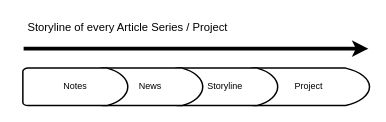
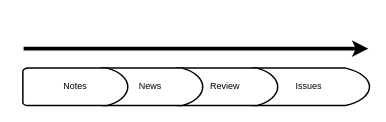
node "Storyline of every Article Series / Project": removed
node "Storyline": label "Storyline" -> "Review"
node "Project": label "Project" -> "Issues"
